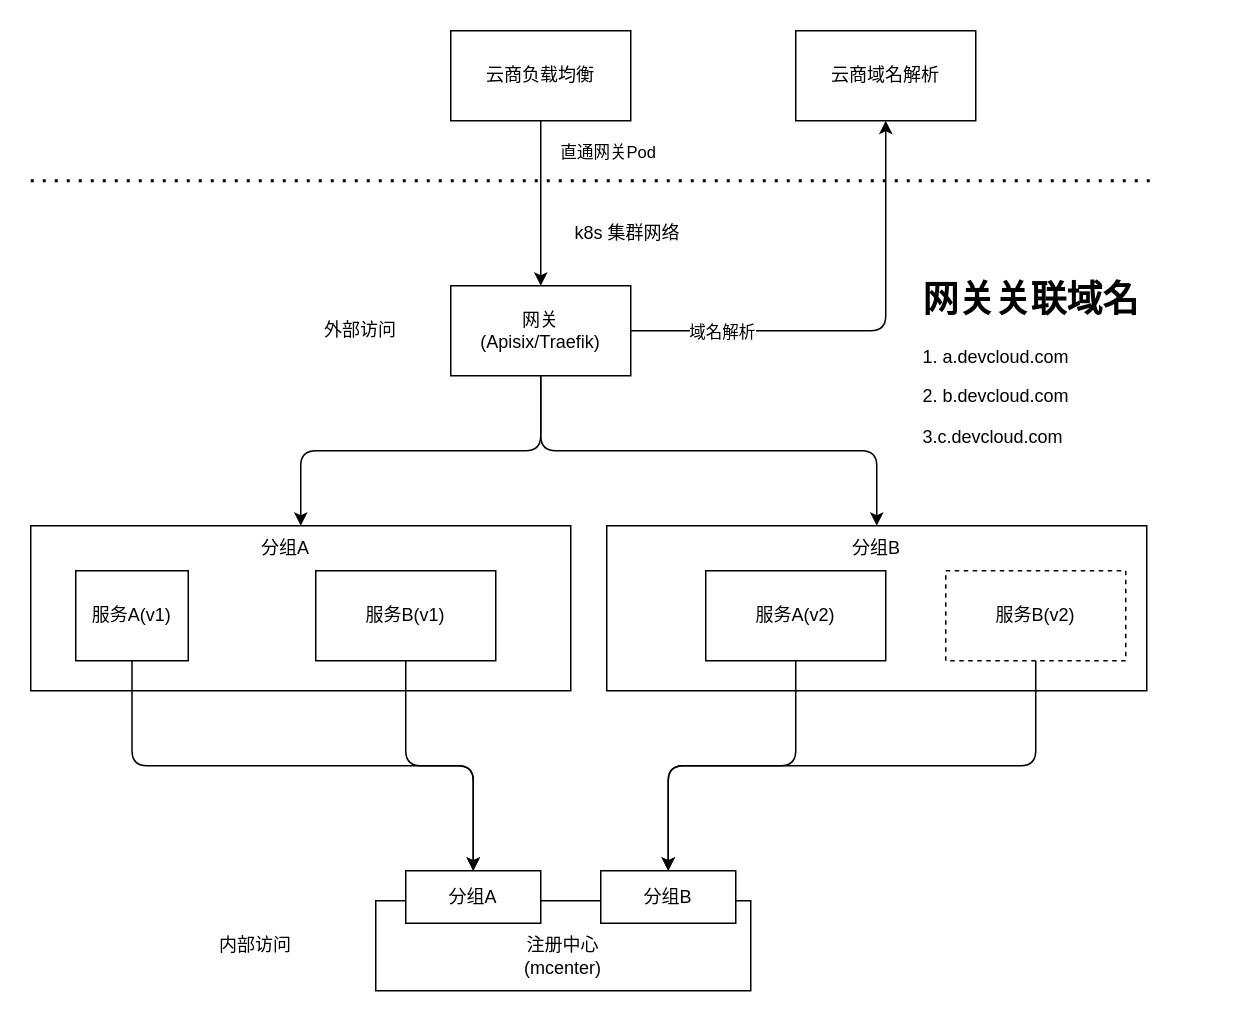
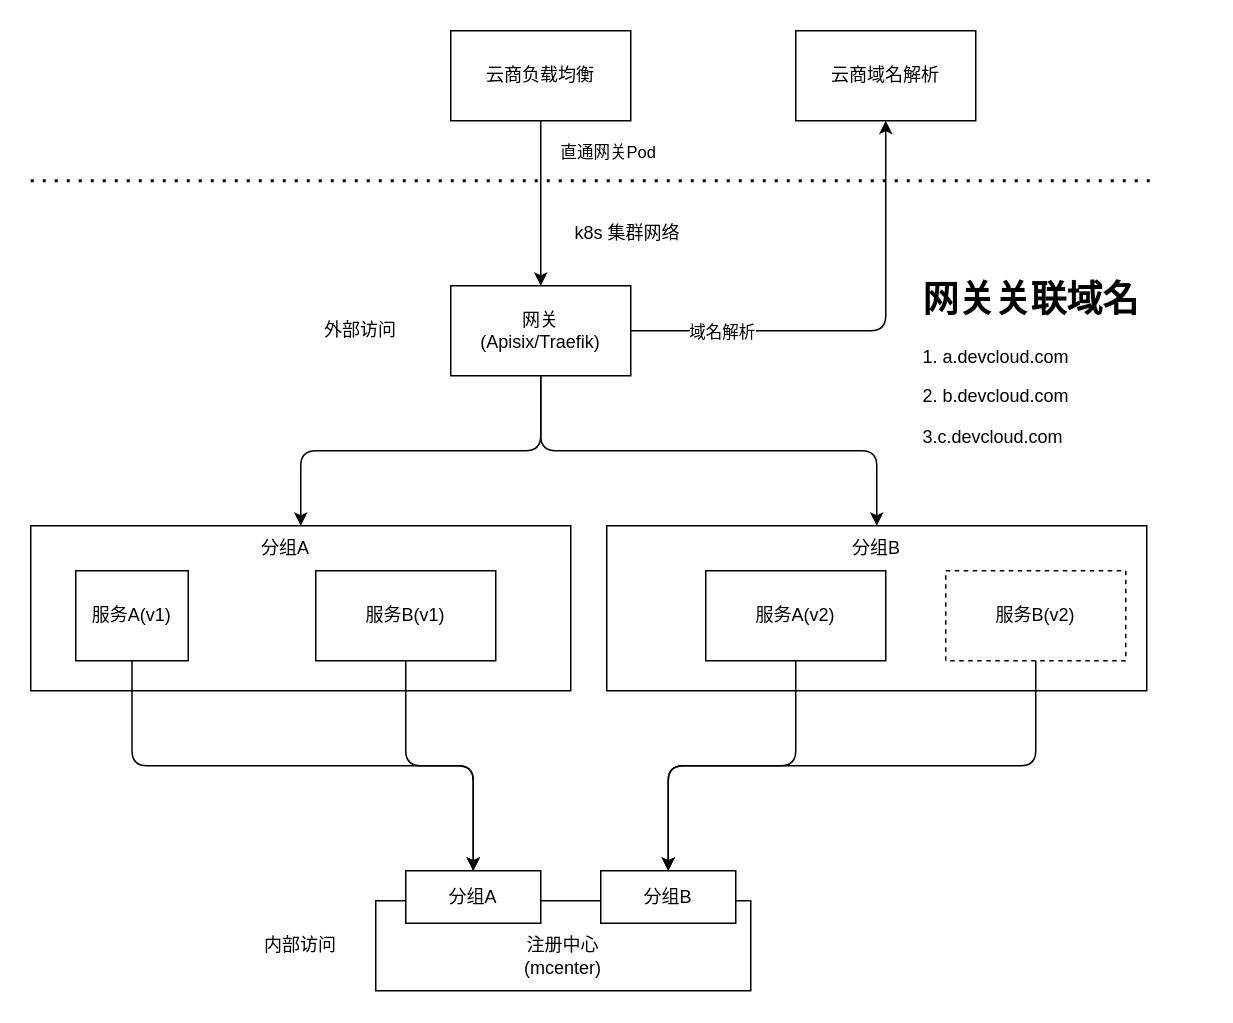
node "内部访问": moved (256, 946) -> (301, 946)
